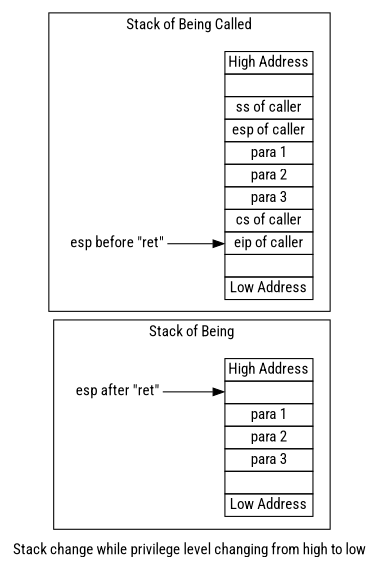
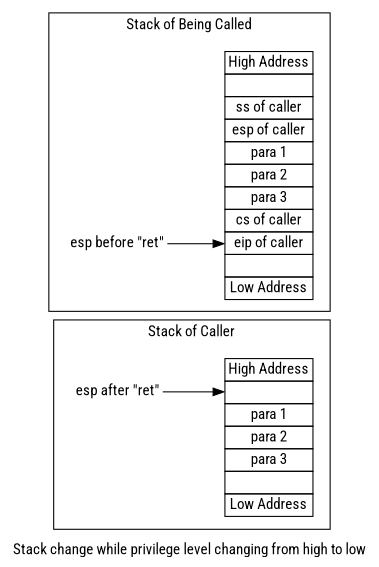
cluster "Stack of Being": label "Stack of Being" -> "Stack of Caller"
